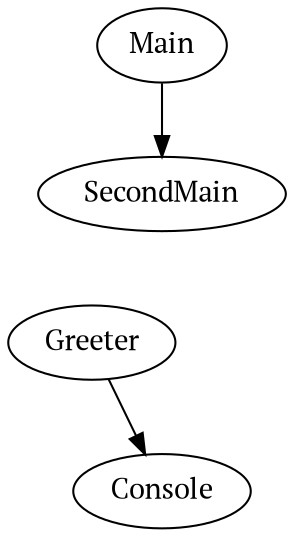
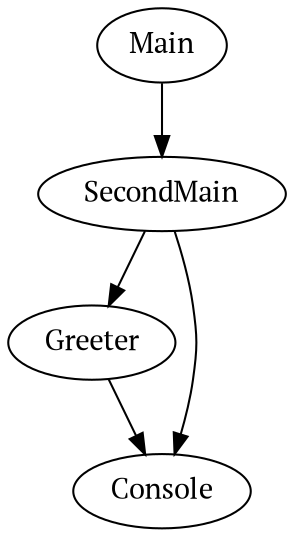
edge "SecondMain" -> "Greeter": added
edge "SecondMain" -> "Console": added
